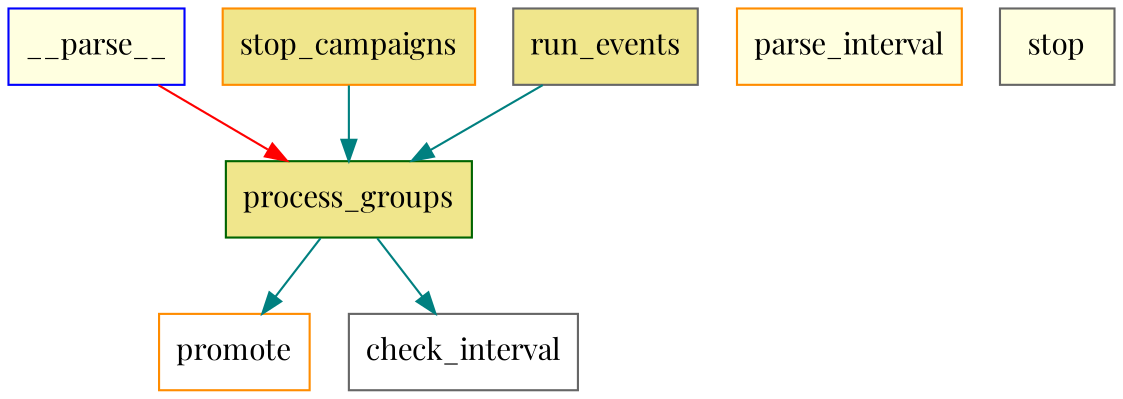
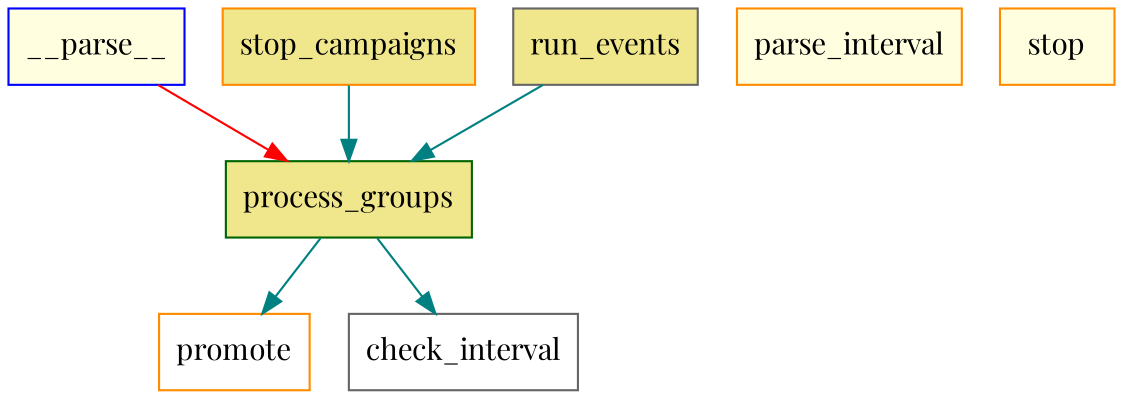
node "stop": color gray40 -> darkorange
